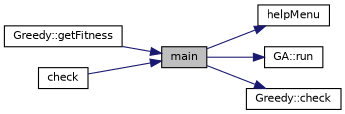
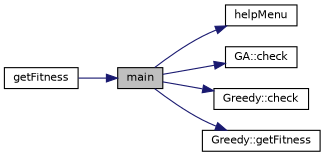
edge "Greedy::getFitness" -> "main": reversed
node "GA::run": label "GA::run" -> "GA::check"
node "check": label "check" -> "getFitness"
